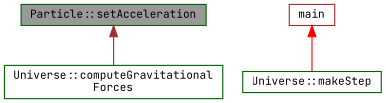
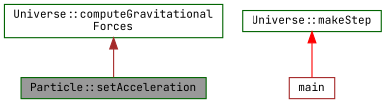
edge "Universe::computeGravitational Forces" -> "Particle::setAcceleration": reversed
edge "Universe::makeStep" -> "main": reversed
